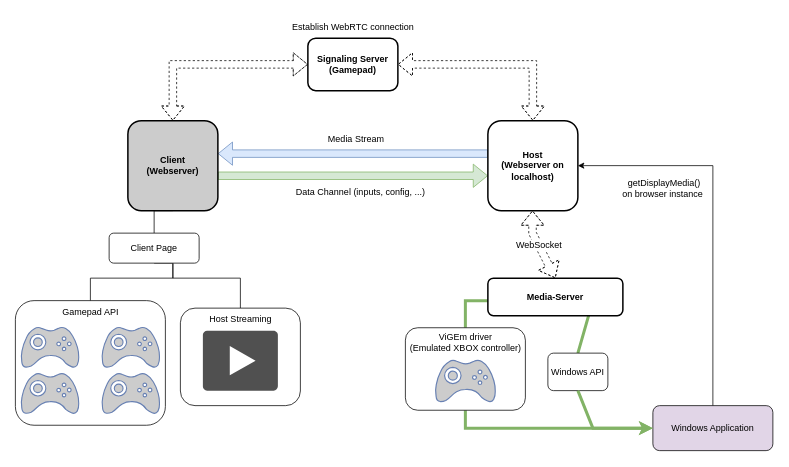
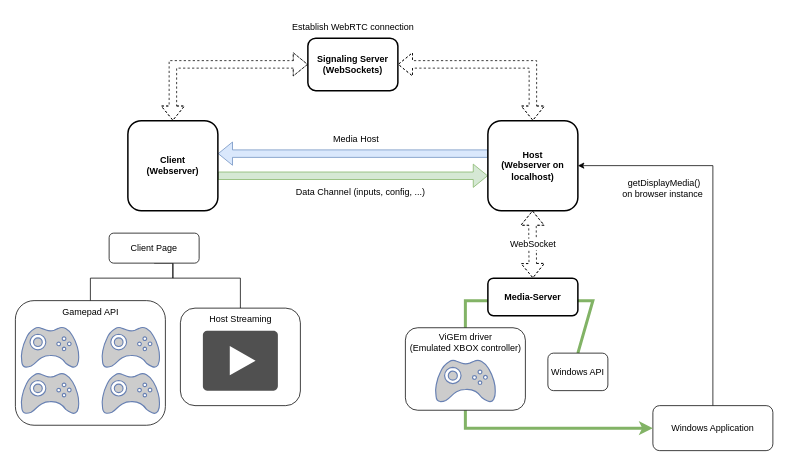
node "Signaling Server (Gamepad)": label "Signaling Server (Gamepad)" -> "Signaling Server (WebSockets)"
node "Media Stream": label "Media Stream" -> "Media Host"
node "Client (Webserver)": fillcolor #cccccc -> #ffffff
edge "Client (Webserver)" -- "Client Page": removed
node "Media-Server": size 135x38 -> 90x38
edge "Windows API" -> "Windows Application": removed
node "Windows Application": fillcolor #e1d5e7 -> #ffffff
